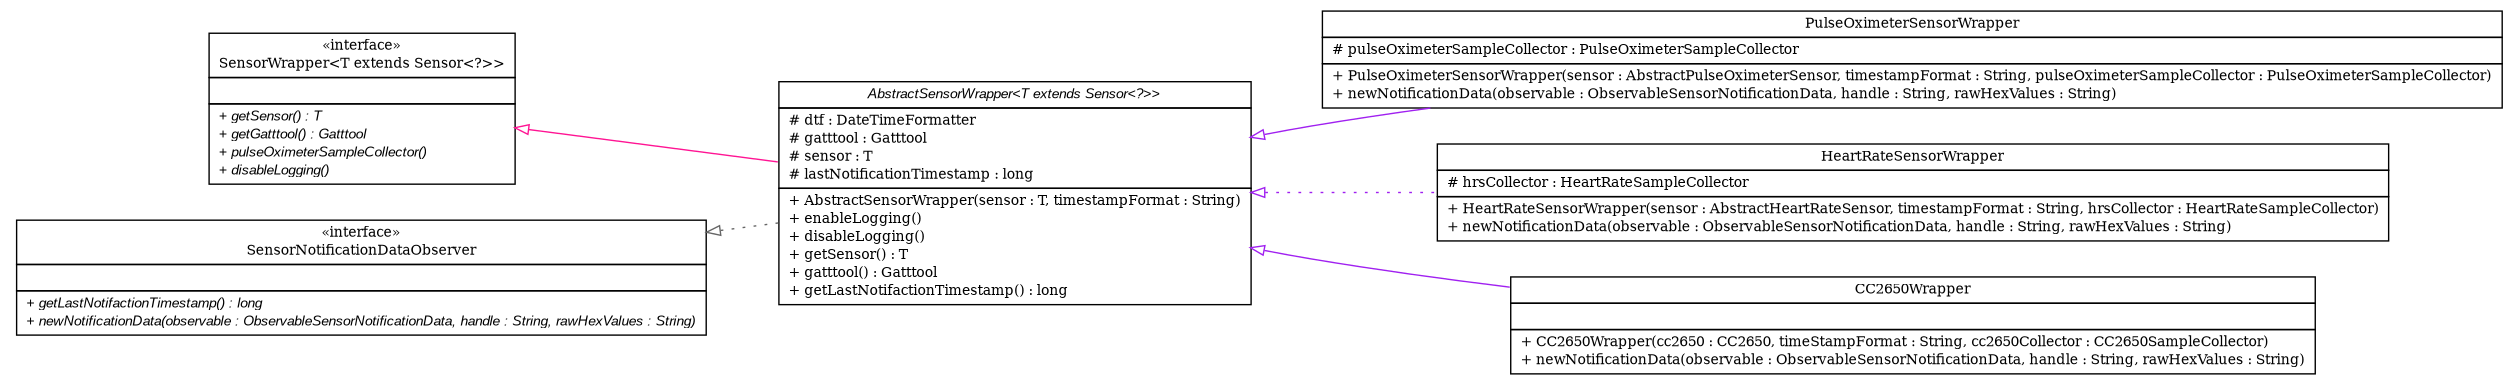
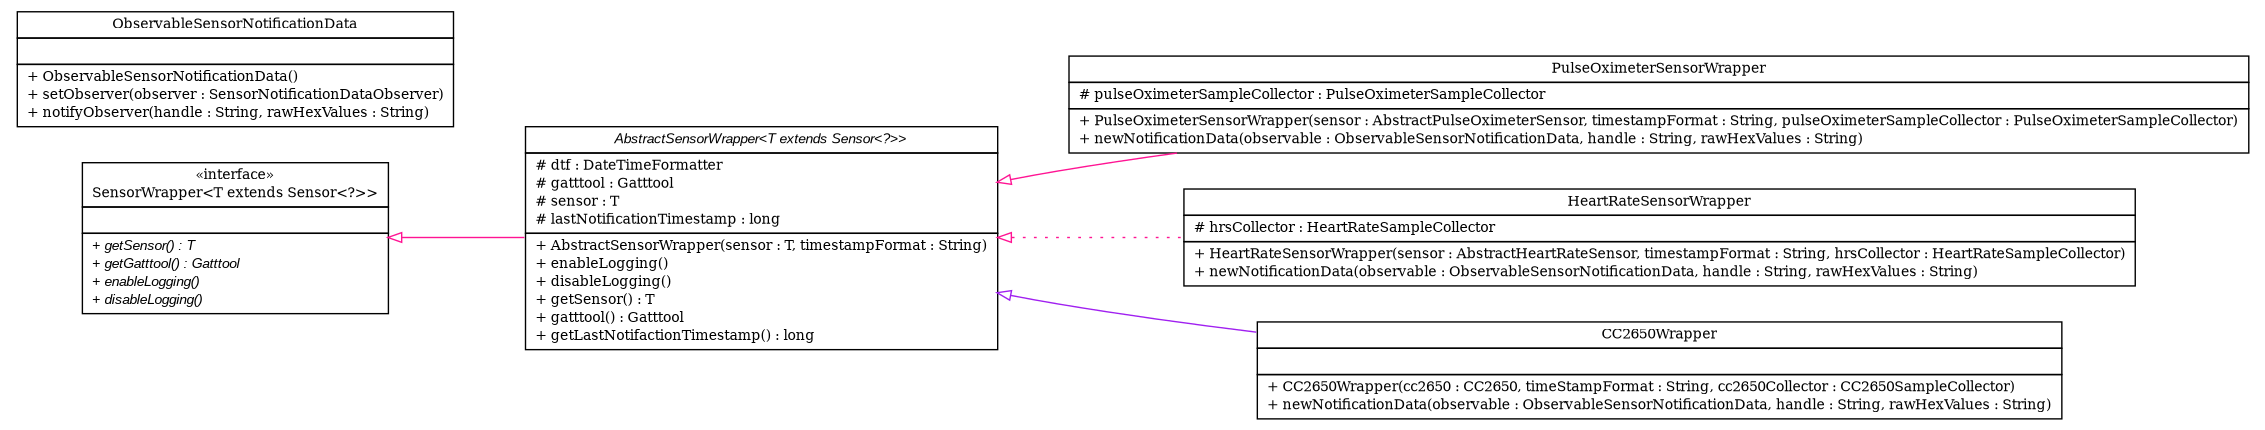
node "ObservableSensorNotificationData": added
edge "PulseOximeterSensorWrapper" -> "AbstractSensorWrapper<T extends Sensor<?>>": color purple -> deeppink
node "SensorWrapper<T extends Sensor<?>>": text "+ pulseOximeterSampleCollector()" -> "+ enableLogging()"
edge "HeartRateSensorWrapper" -> "AbstractSensorWrapper<T extends Sensor<?>>": color purple -> deeppink
node "SensorNotificationDataObserver": removed
